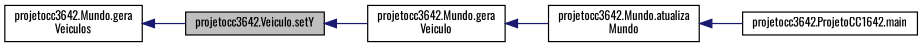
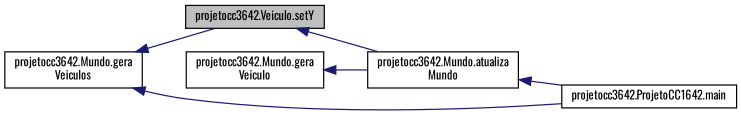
edge "projetocc3642.Mundo.gera Veiculo" -> "projetocc3642.Veiculo.setY": now "projetocc3642.Mundo.atualiza Mundo" -> "projetocc3642.Veiculo.setY"
edge "projetocc3642.ProjetoCC1642.main" -> "projetocc3642.Mundo.gera Veiculos": added
